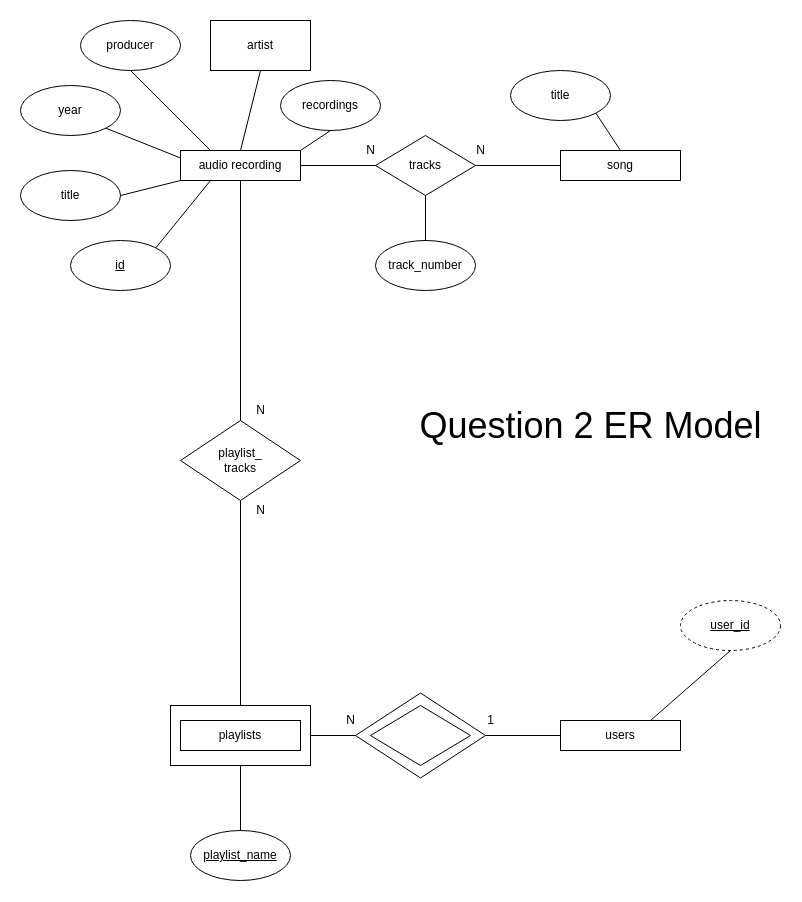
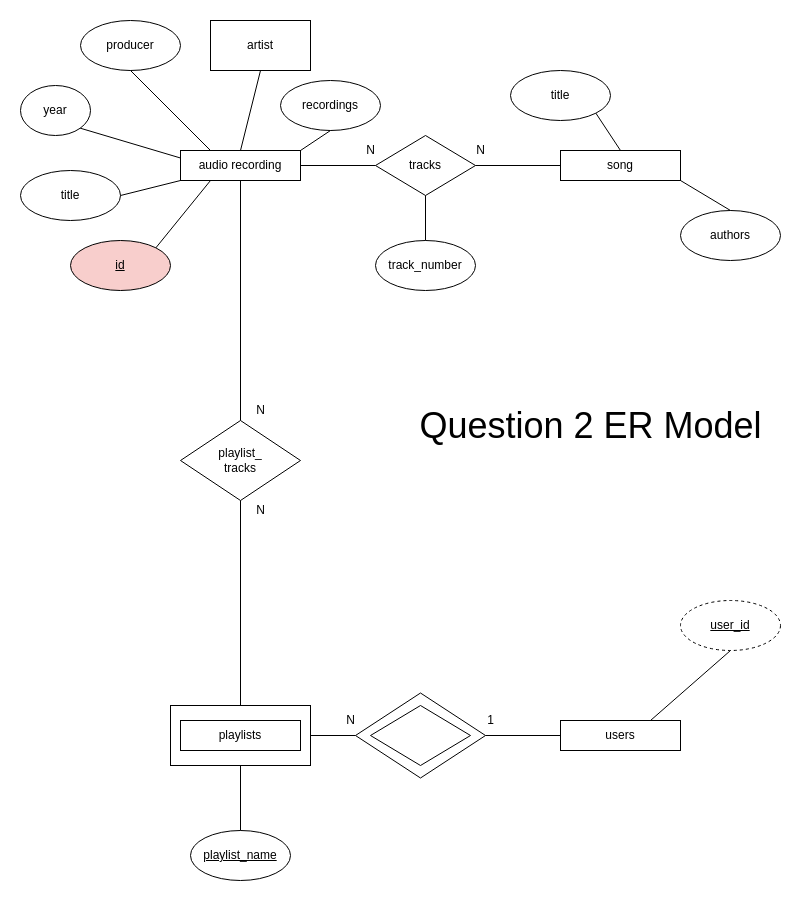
node "year": size 100x50 -> 70x50
edge "song" -- "authors": added
node "authors": added
node "id": fillcolor #ffffff -> #f8cecc
